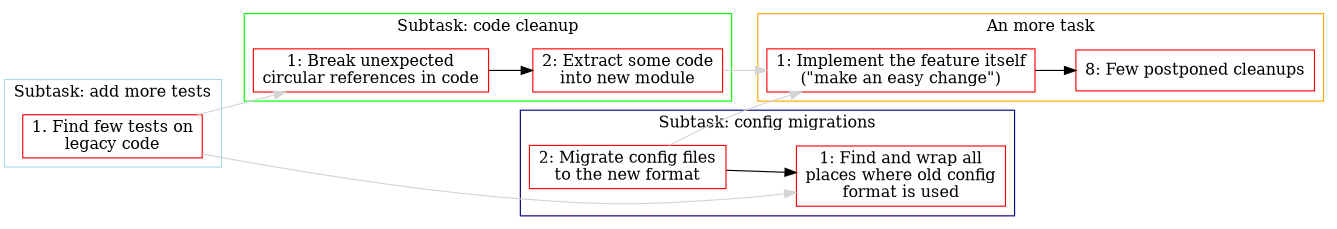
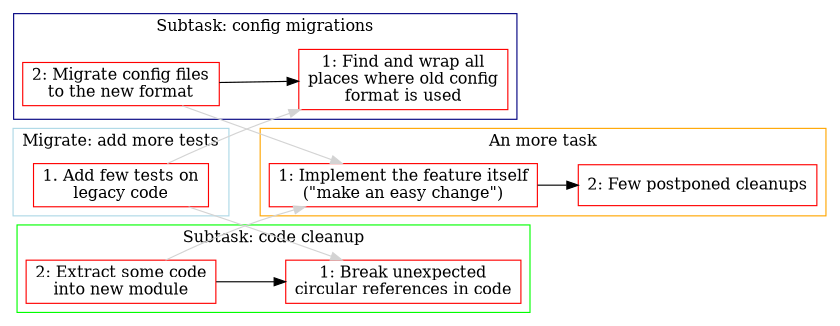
edge "1: Break unexpected circular references in code" -> "2: Extract some code into new module": reversed
node "8: Few postponed cleanups": label "8: Few postponed cleanups" -> "2: Few postponed cleanups"
cluster "Subtask: add more tests": label "Subtask: add more tests" -> "Migrate: add more tests"
node "1. Find few tests on legacy code": label "1. Find few tests on legacy code" -> "1. Add few tests on legacy code"
